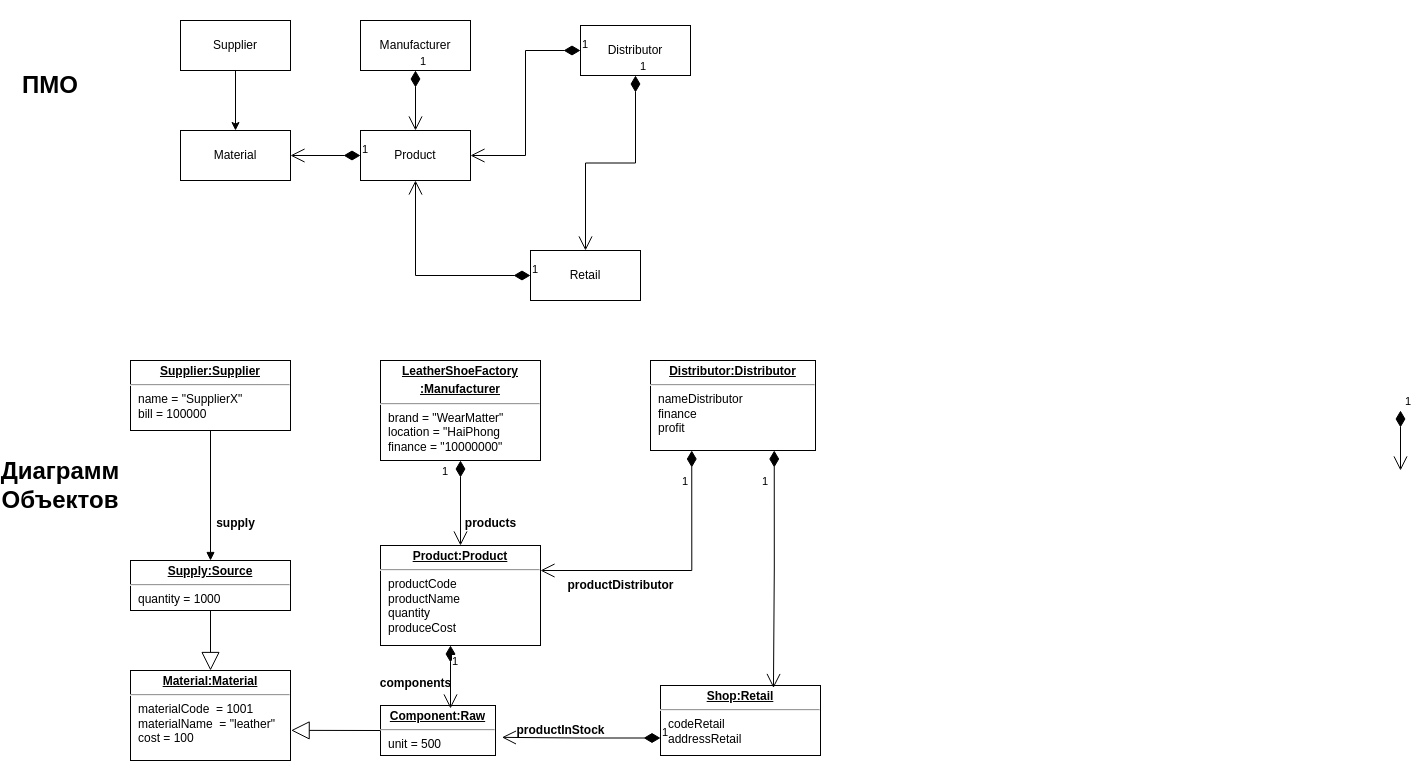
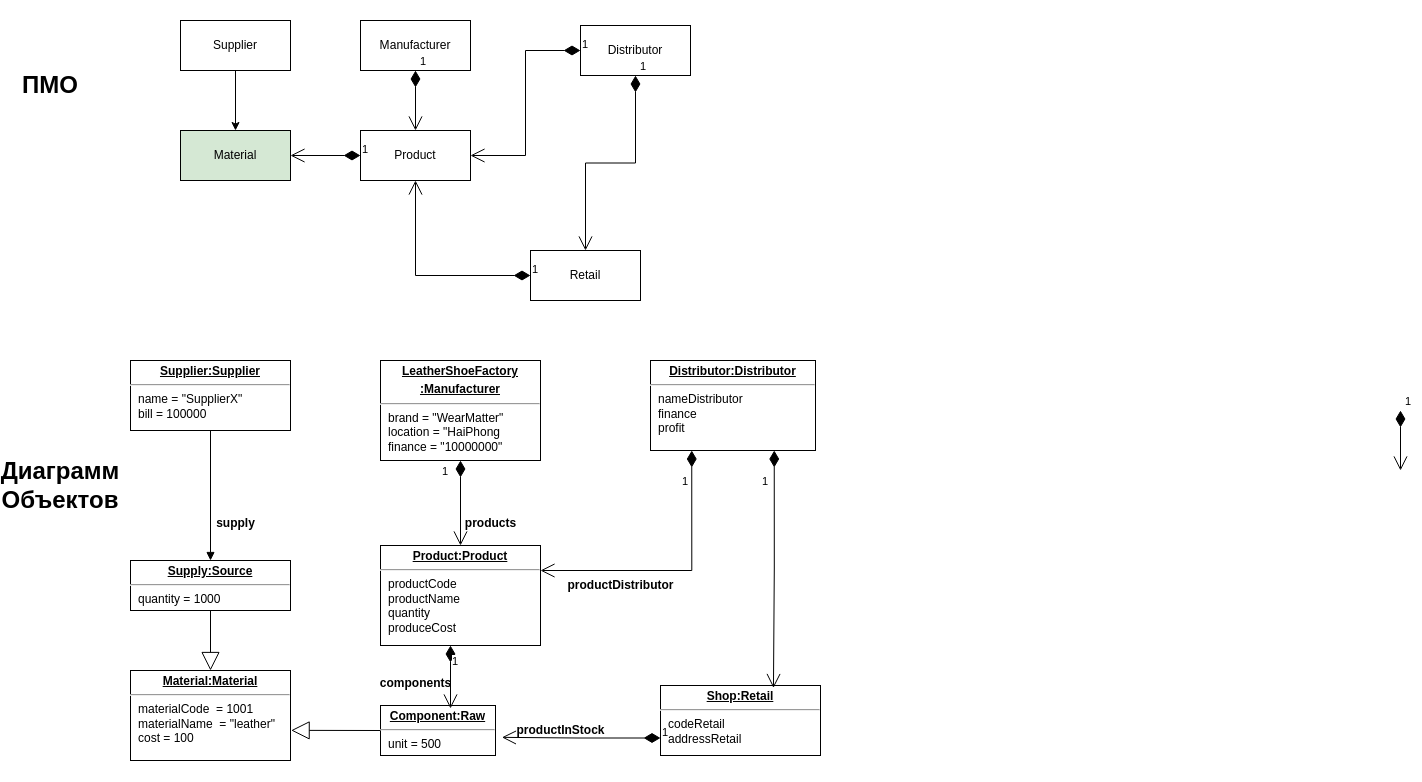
node "Material": fillcolor #ffffff -> #d5e8d4
